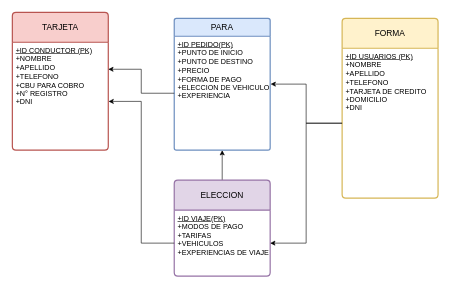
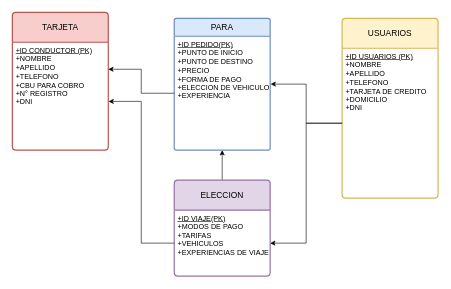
node "FORMA": label "FORMA" -> "USUARIOS"
